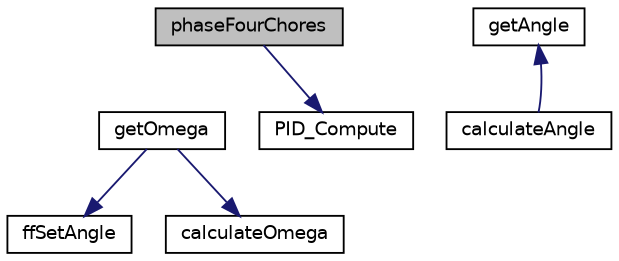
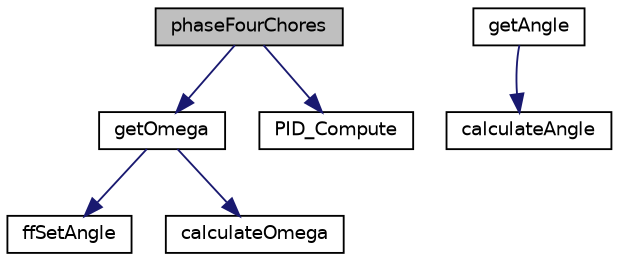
edge "phaseFourChores" -> "getOmega": added
edge "calculateAngle" -> "getAngle": reversed
